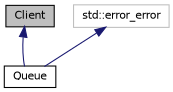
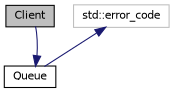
node "std::error_error": label "std::error_error" -> "std::error_code"
edge "Queue" -> "Client": reversed
